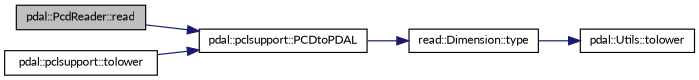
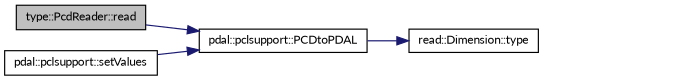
node "pdal::PcdReader::read": label "pdal::PcdReader::read" -> "type::PcdReader::read"
node "pdal::Utils::tolower": removed
node "pdal::pclsupport::tolower": label "pdal::pclsupport::tolower" -> "pdal::pclsupport::setValues"
